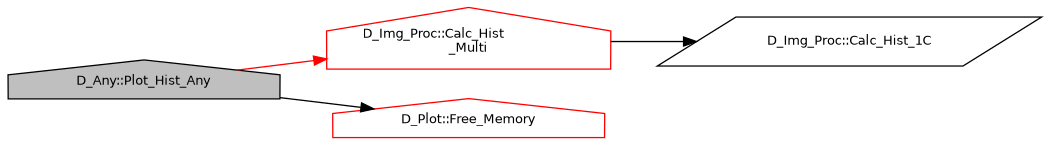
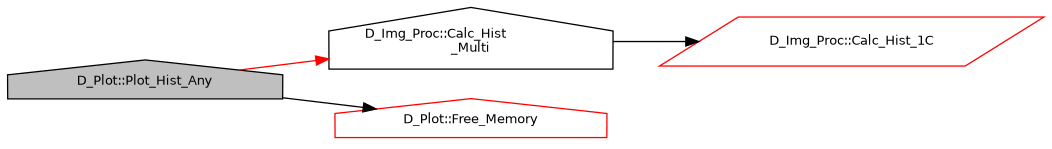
node "D_Img_Proc::Calc_Hist _Multi": color red -> black
node "D_Img_Proc::Calc_Hist_1C": color black -> red
node "D_Any::Plot_Hist_Any": label "D_Any::Plot_Hist_Any" -> "D_Plot::Plot_Hist_Any"
